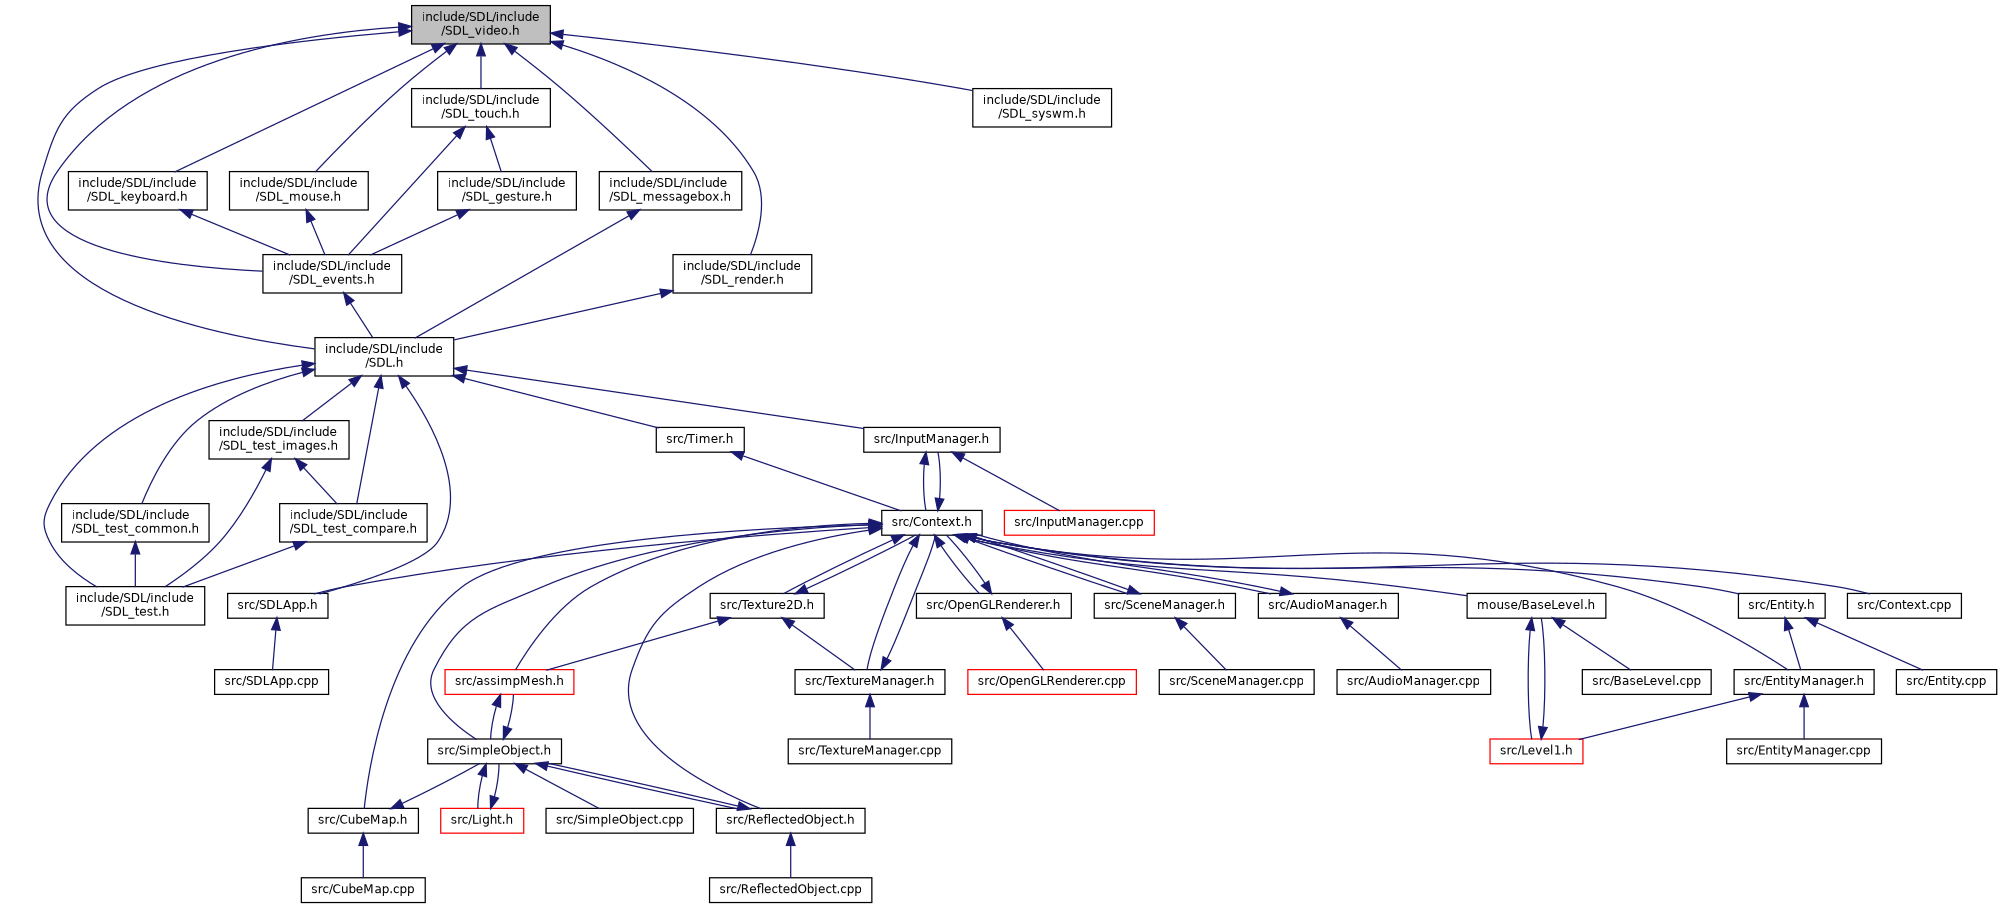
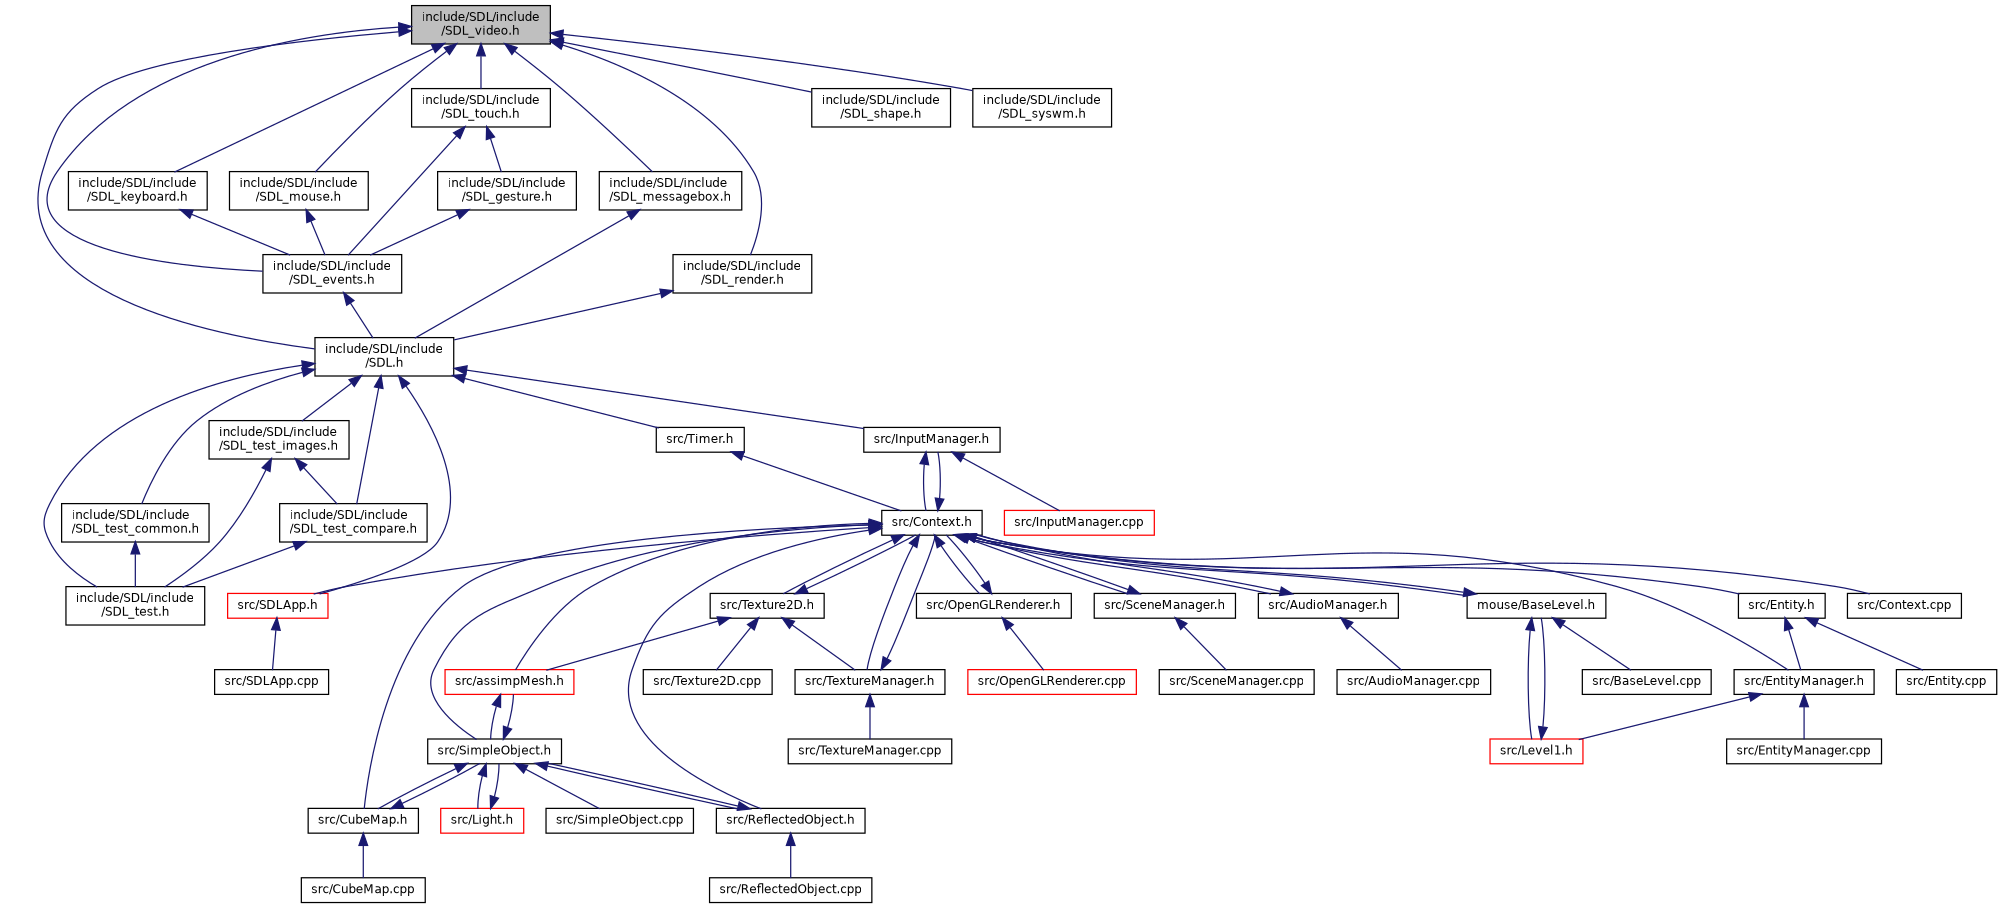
node "include/SDL/include /SDL_shape.h": added
edge "src/Context.h" -> "mouse/BaseLevel.h": added
node "src/SDLApp.h": color black -> red
node "src/Texture2D.cpp": added
edge "src/CubeMap.h" -> "src/SimpleObject.h": added
